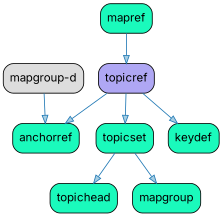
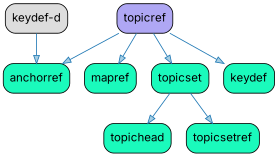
edge "mapref" -> "topicref": reversed
node "mapgroup-d": label "mapgroup-d" -> "keydef-d"
node "mapgroup": label "mapgroup" -> "topicsetref"
